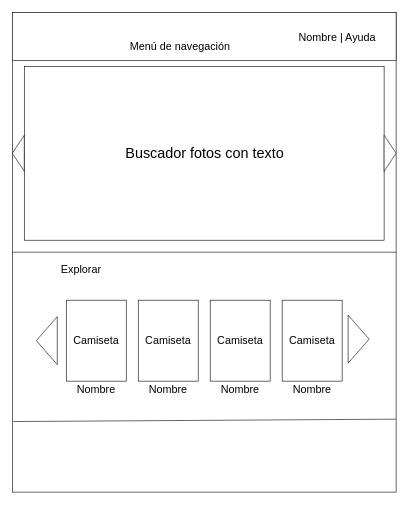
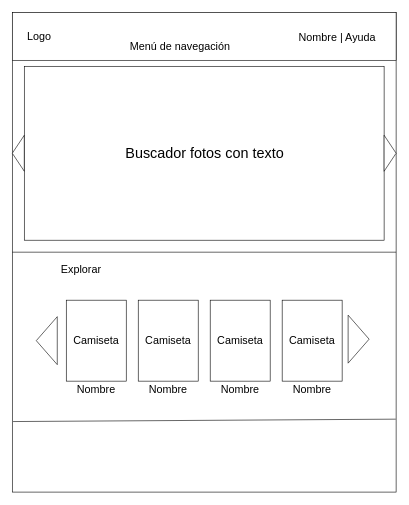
node "Logo": added
